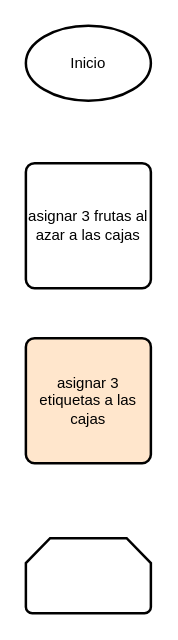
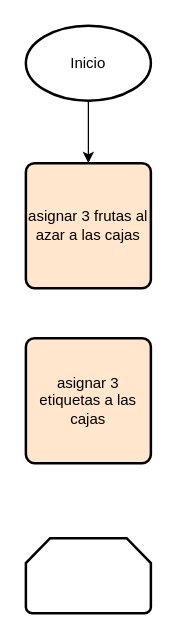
edge "Inicio" -> "asignar 3 frutas al azar a las cajas": added
node "asignar 3 frutas al azar a las cajas": fillcolor #ffffff -> #ffe6cc
